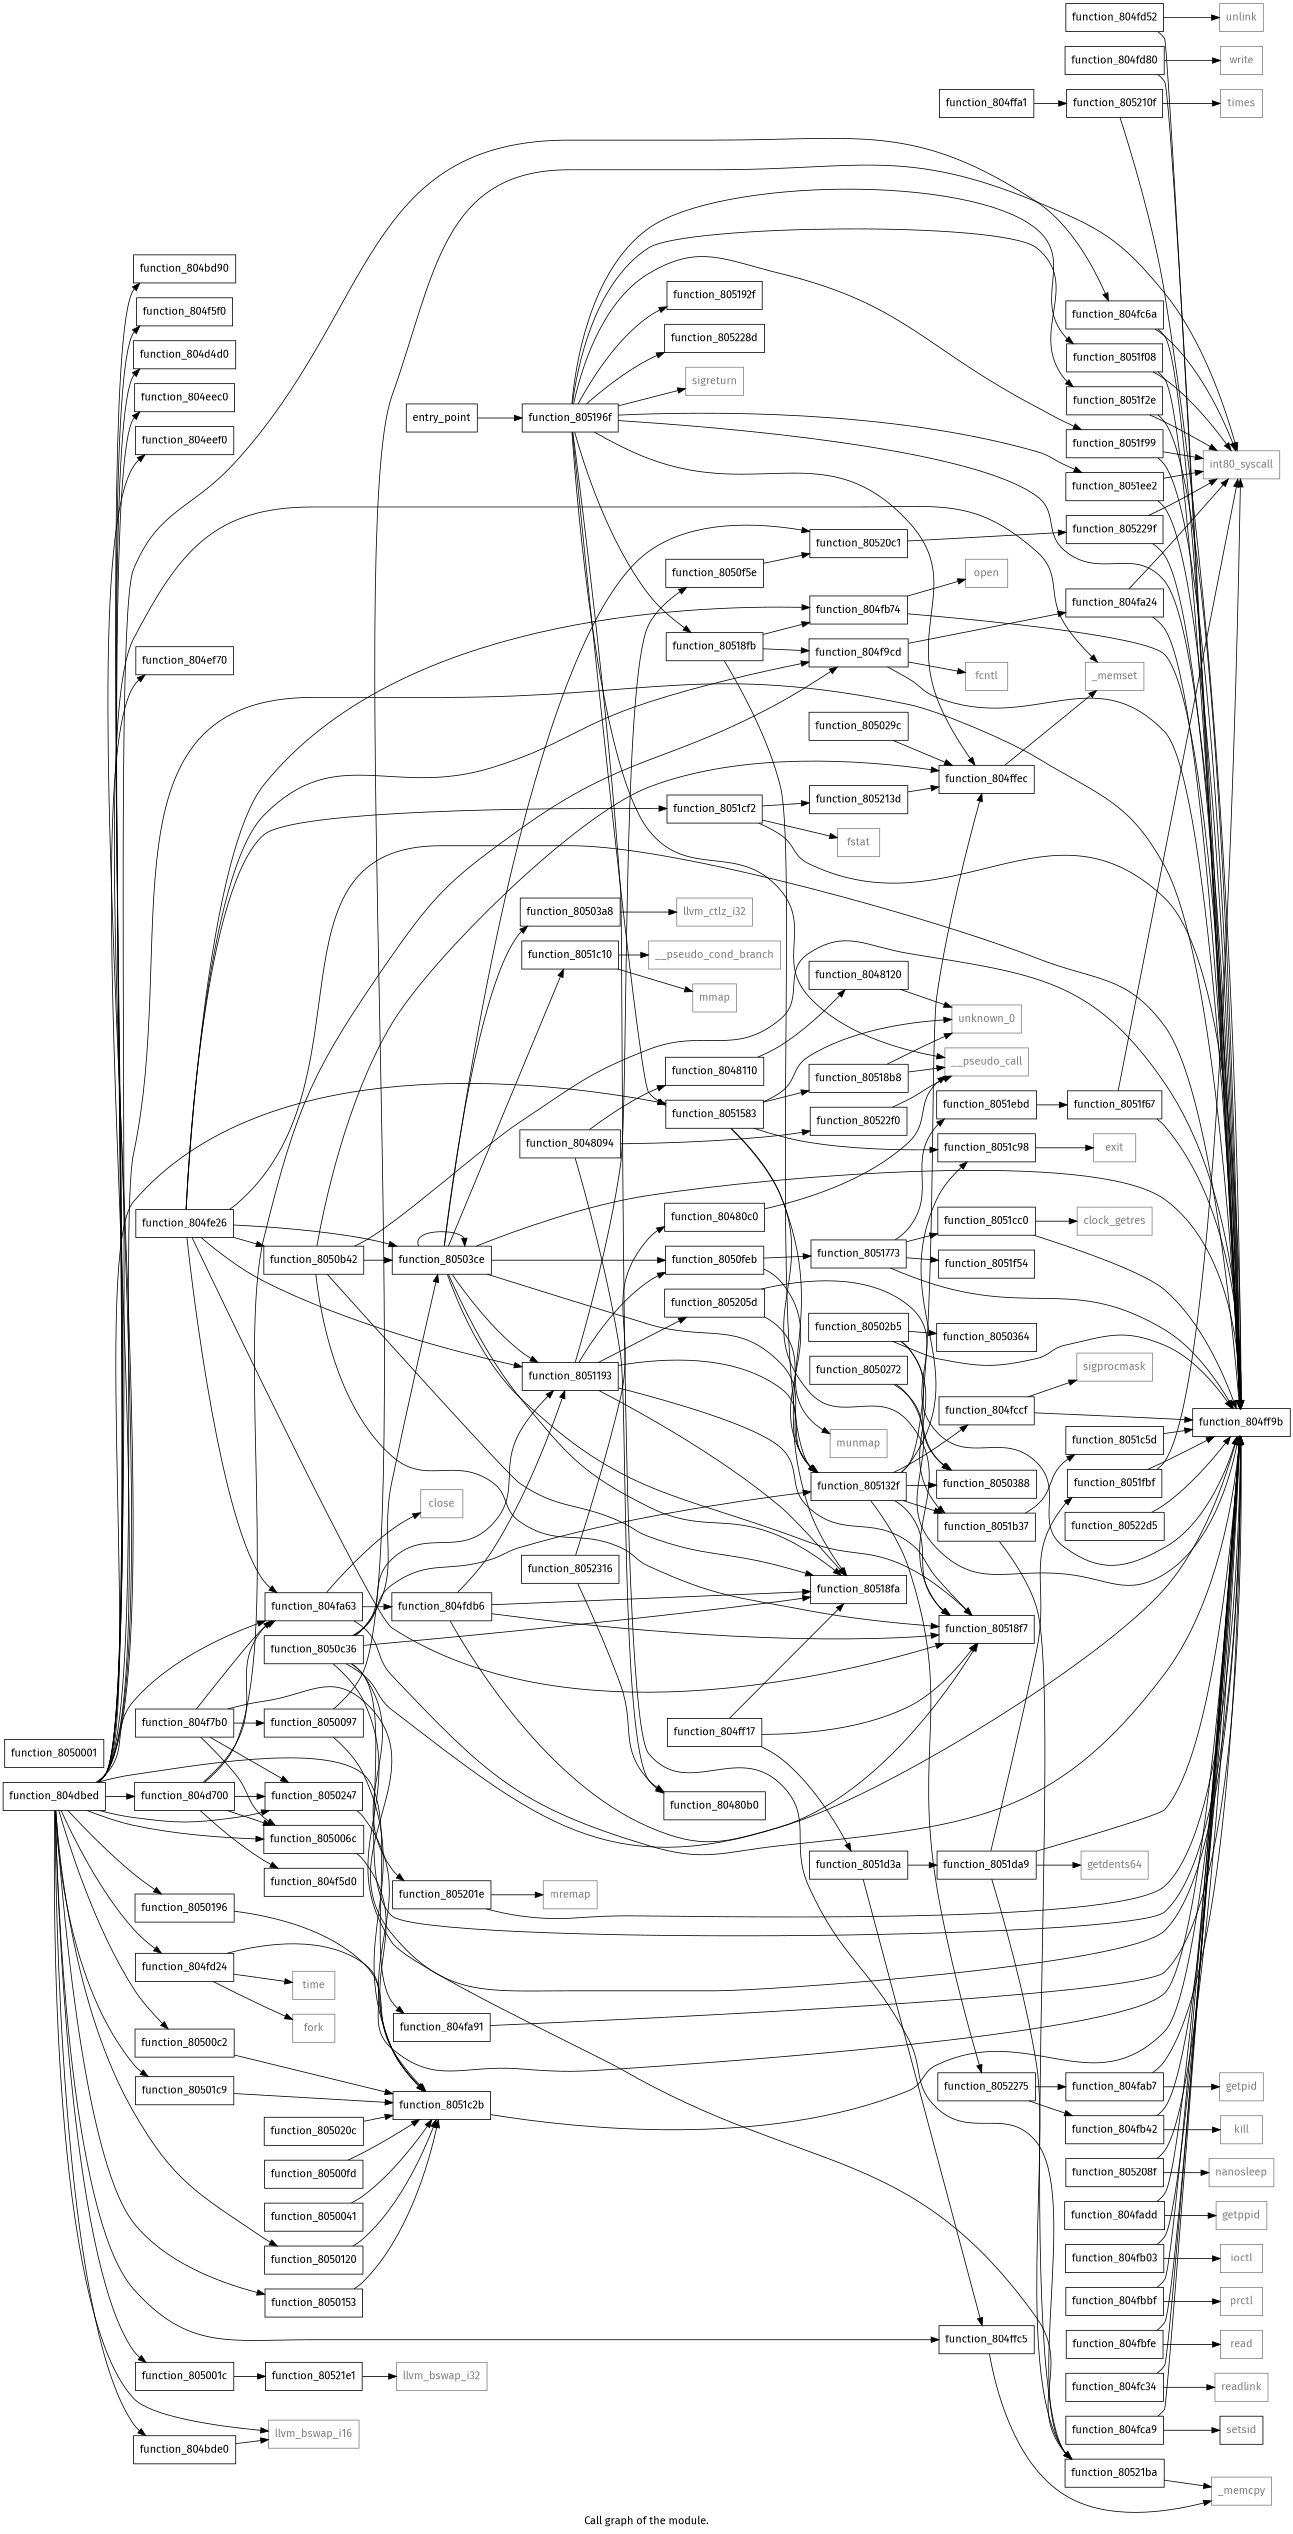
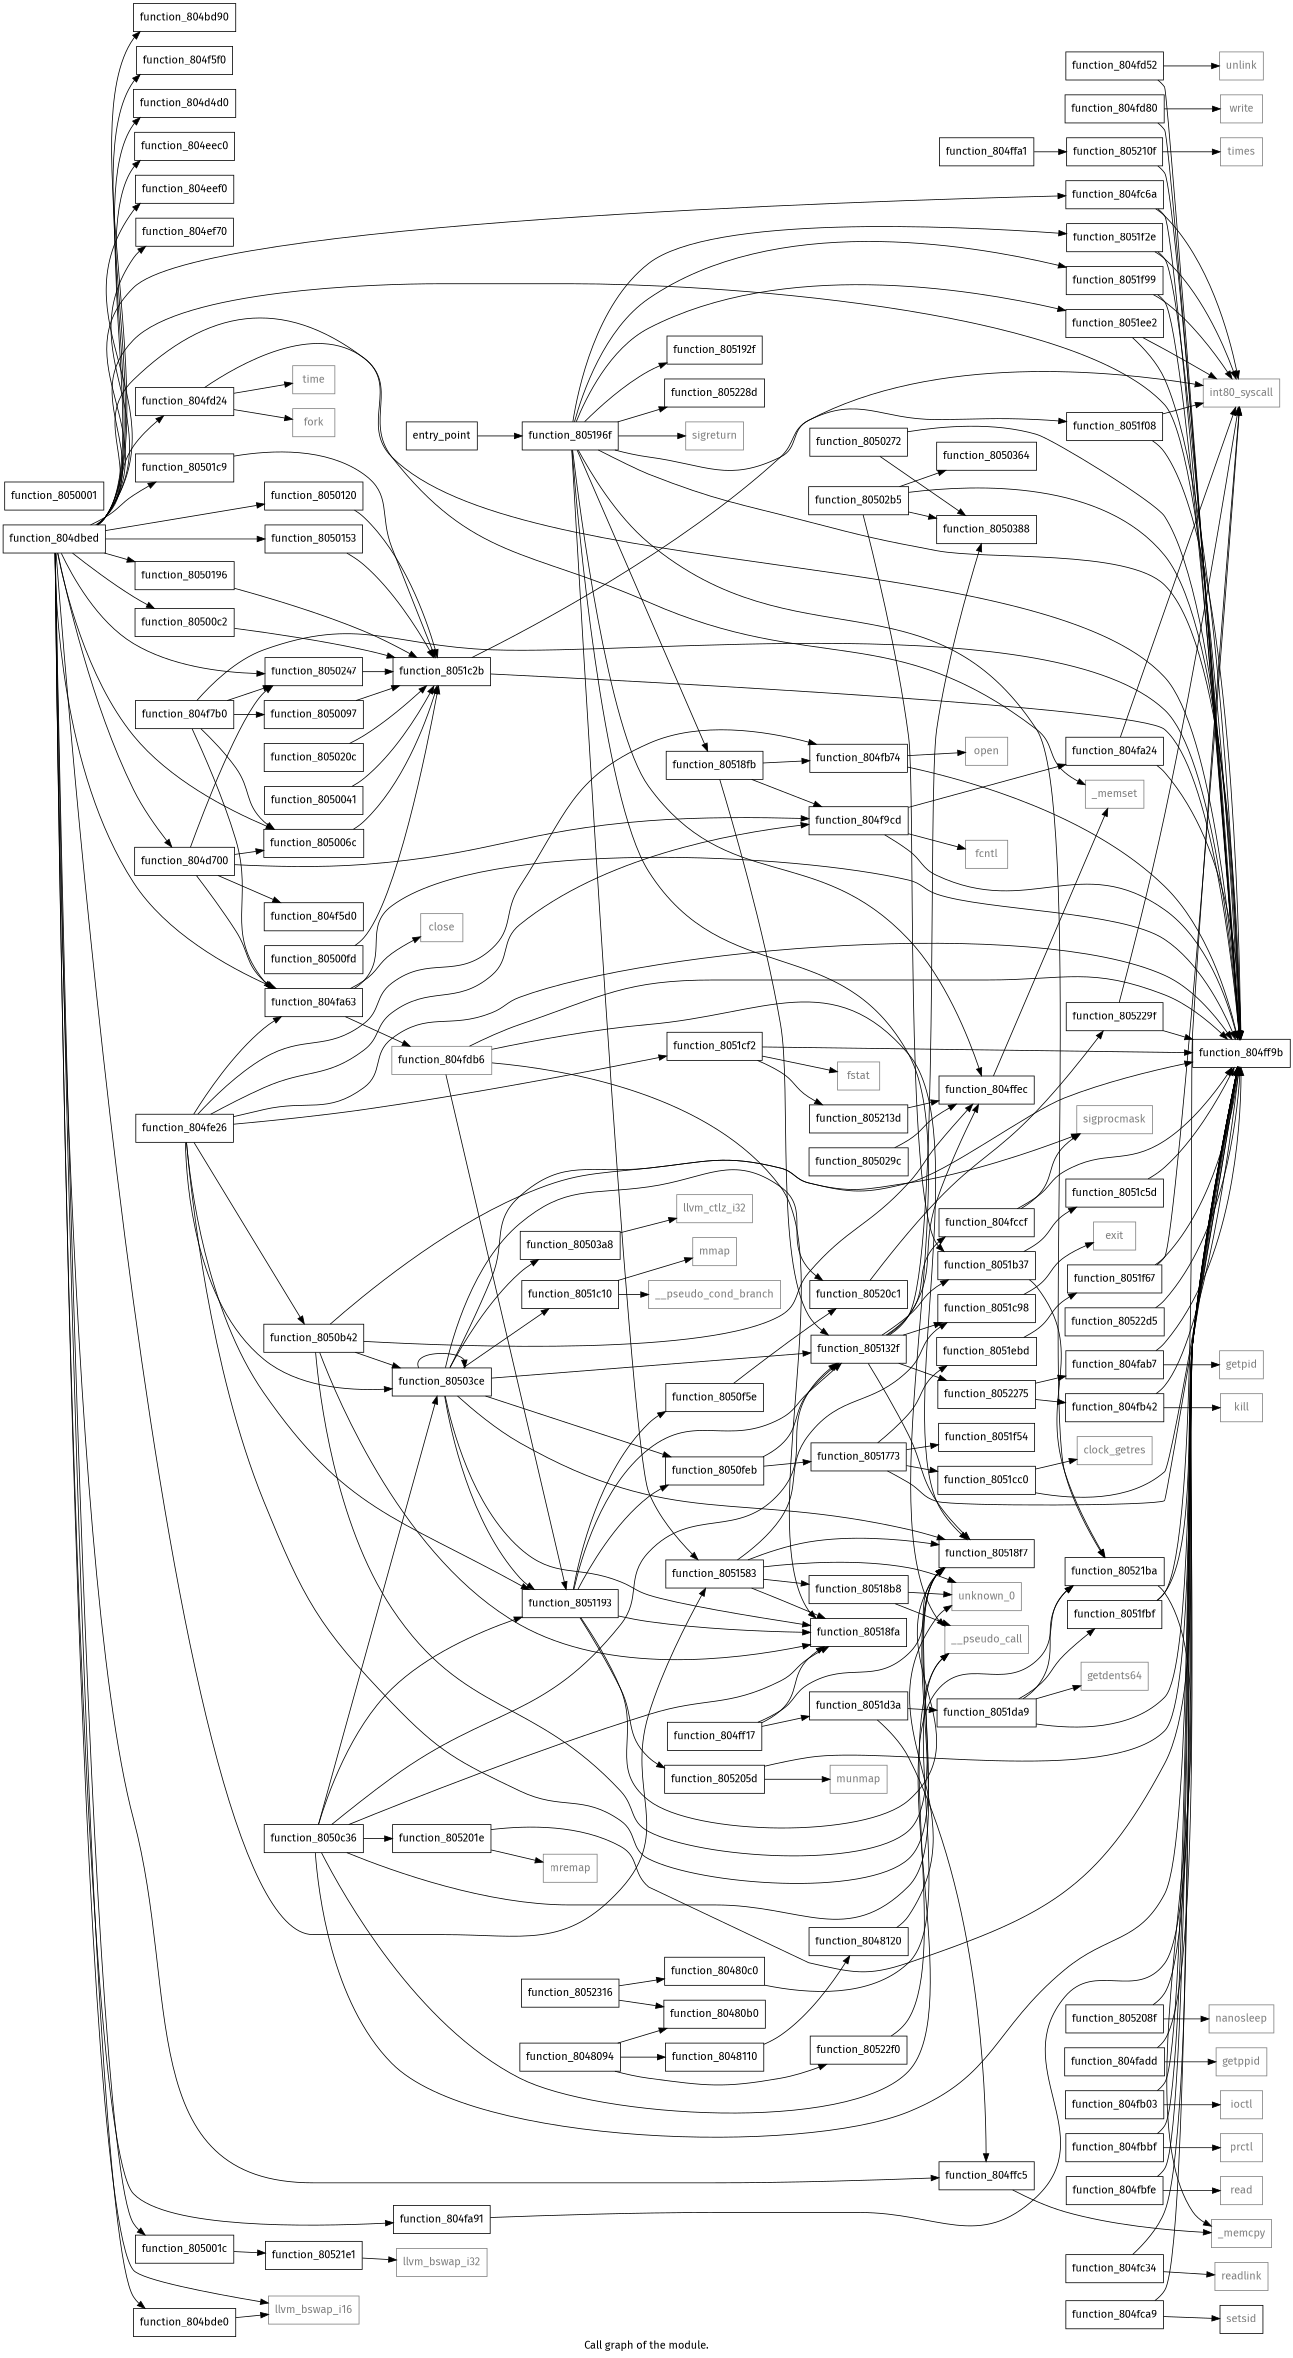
edge "function_8050097" -> "int80_syscall": now "function_8051c2b" -> "int80_syscall"
edge "function_8050b42" -> "function_804ff9b": now "function_8050b42" -> "sigprocmask"
node "function_804fdb6": color black -> gray50
